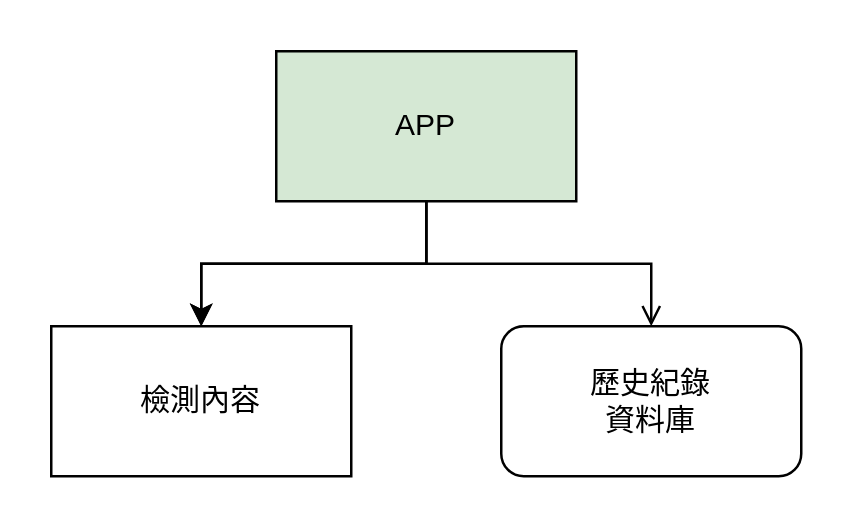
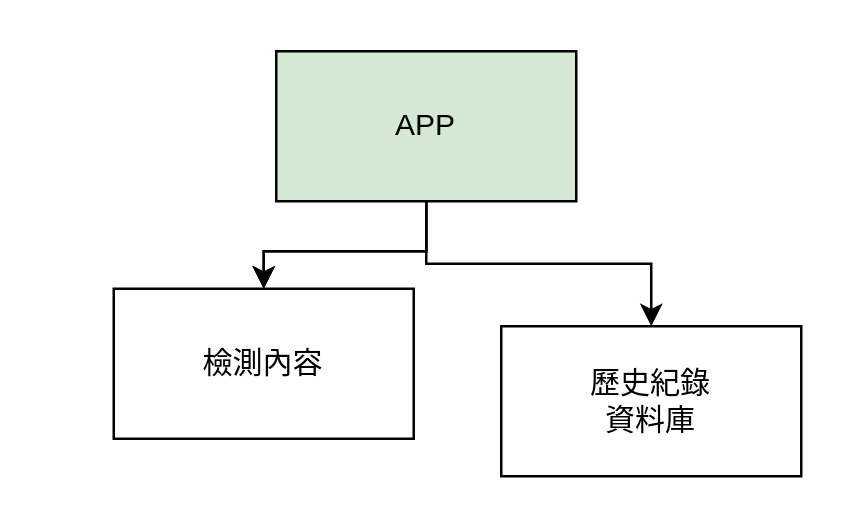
edge "APP" -> "歷史紀錄 資料庫": arrowhead open -> classic
node "檢測內容": moved (201, 401) -> (264, 364)
node "歷史紀錄 資料庫": shape rounded rectangle -> rectangle
